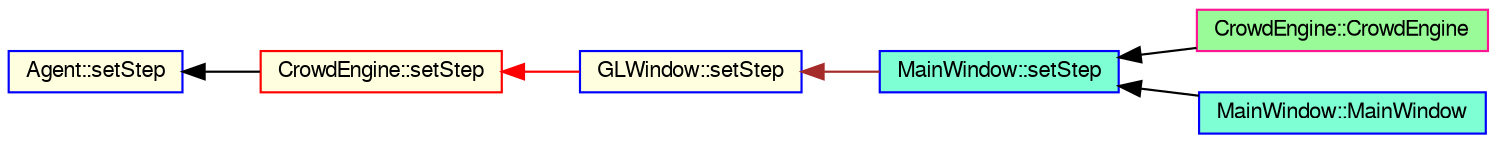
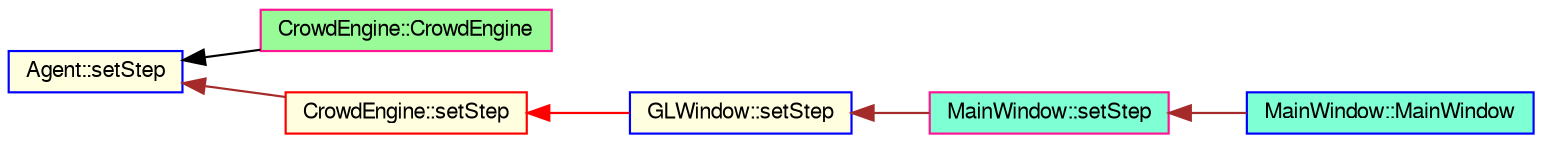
edge "CrowdEngine::CrowdEngine" -> "MainWindow::setStep": now "CrowdEngine::CrowdEngine" -> "Agent::setStep"
edge "CrowdEngine::setStep" -> "Agent::setStep": color black -> brown
node "MainWindow::setStep": color blue -> deeppink
edge "MainWindow::MainWindow" -> "MainWindow::setStep": color black -> brown
